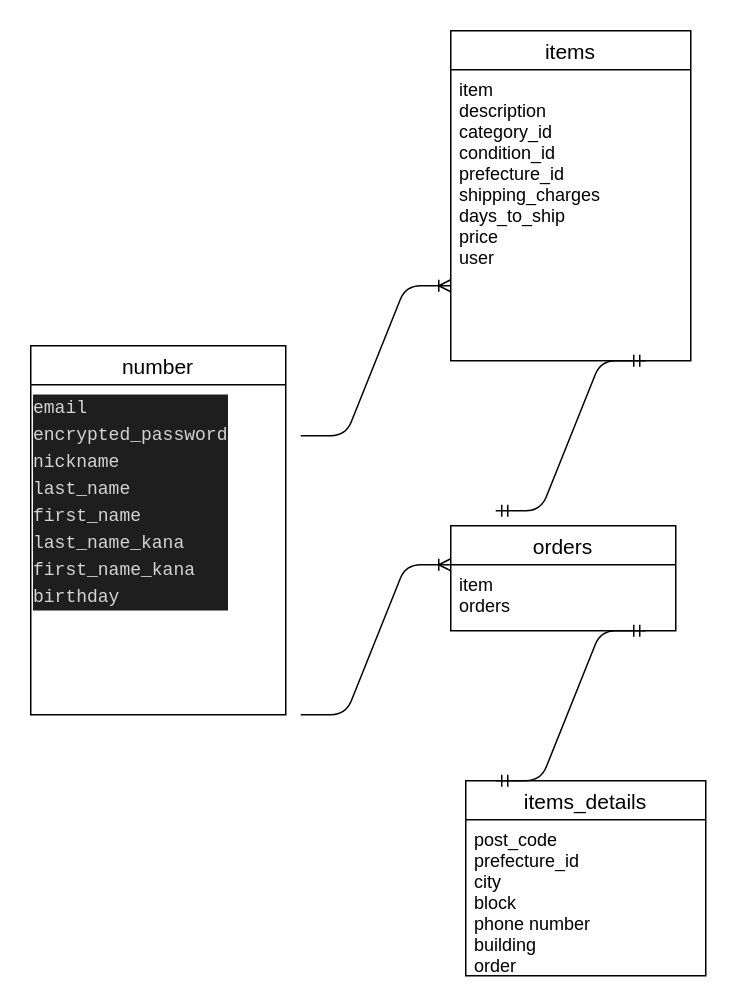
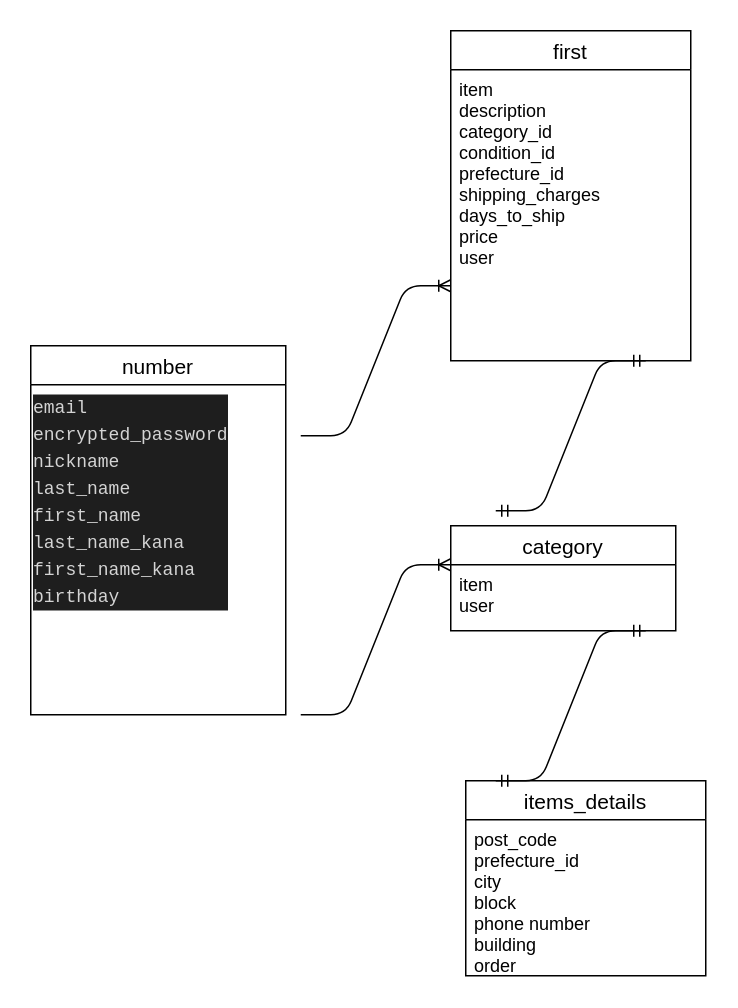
node "items": label "items" -> "first"
node "orders": label "orders" -> "category"
node "item orders": label "item orders" -> "item user"
